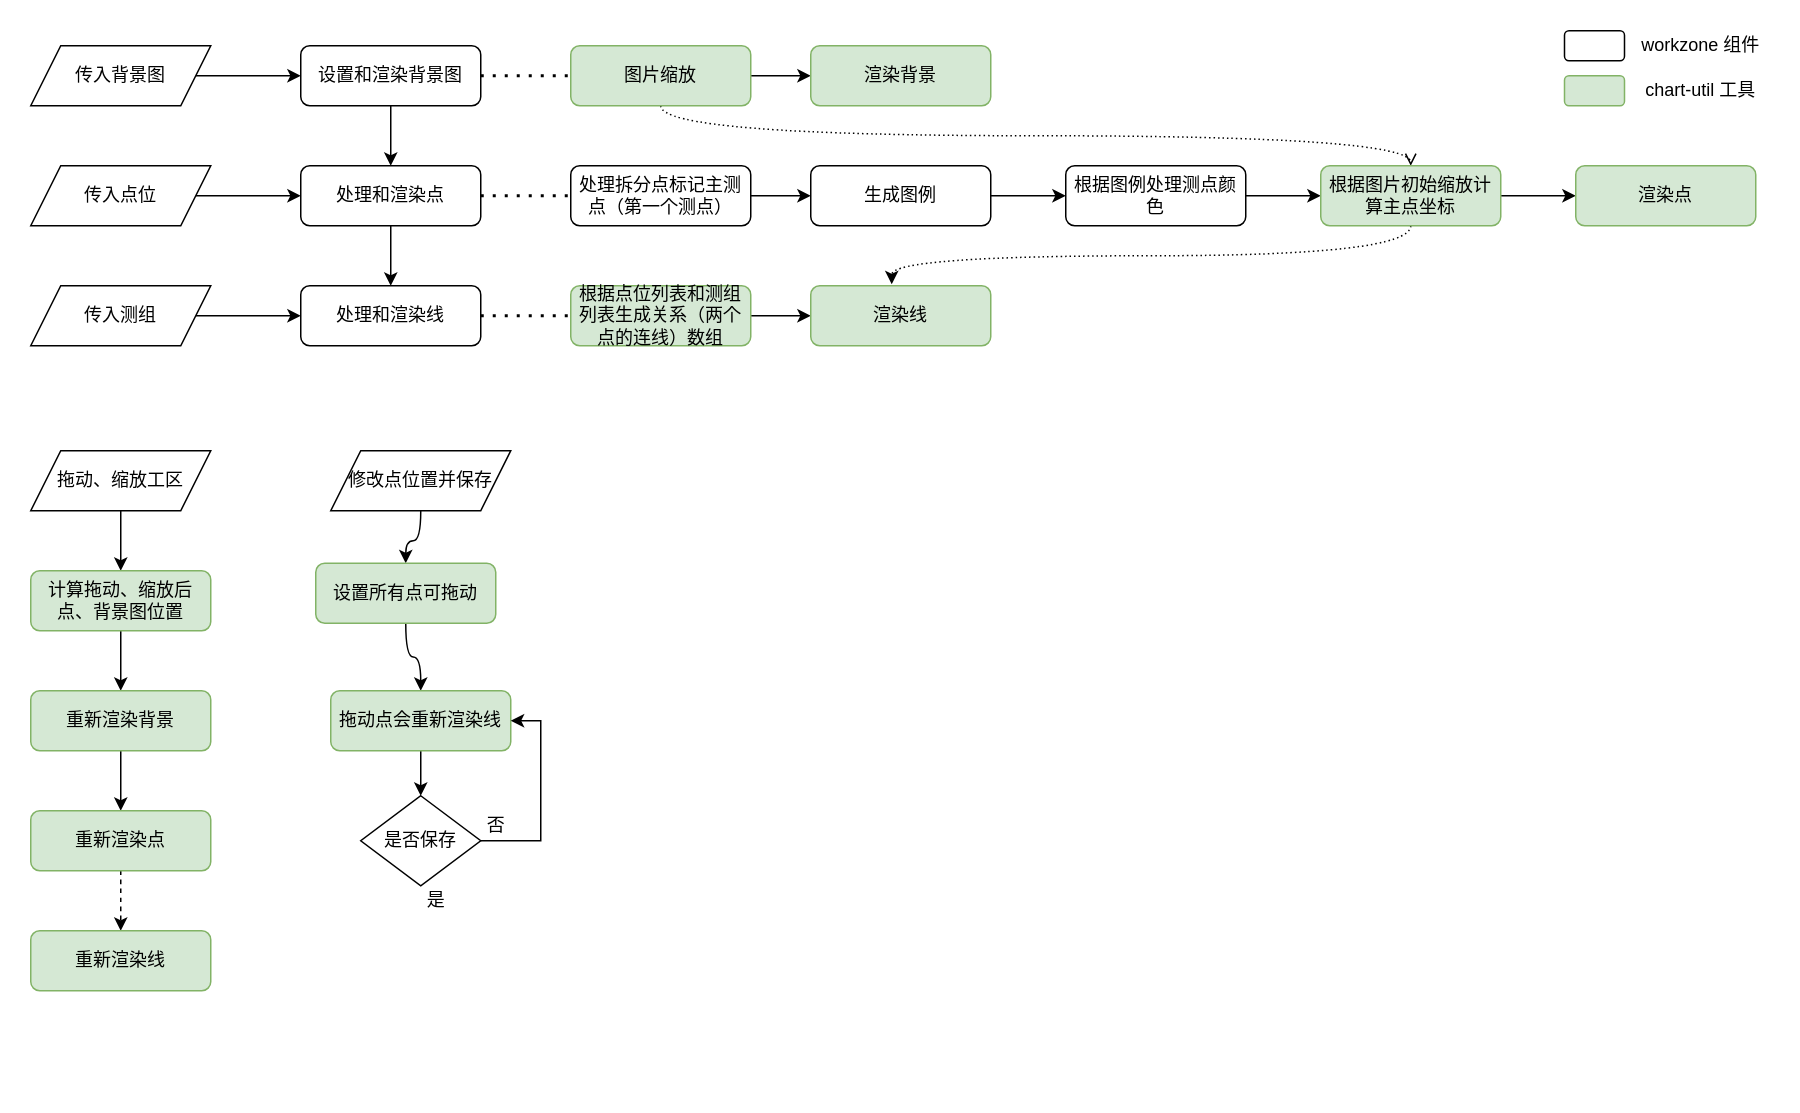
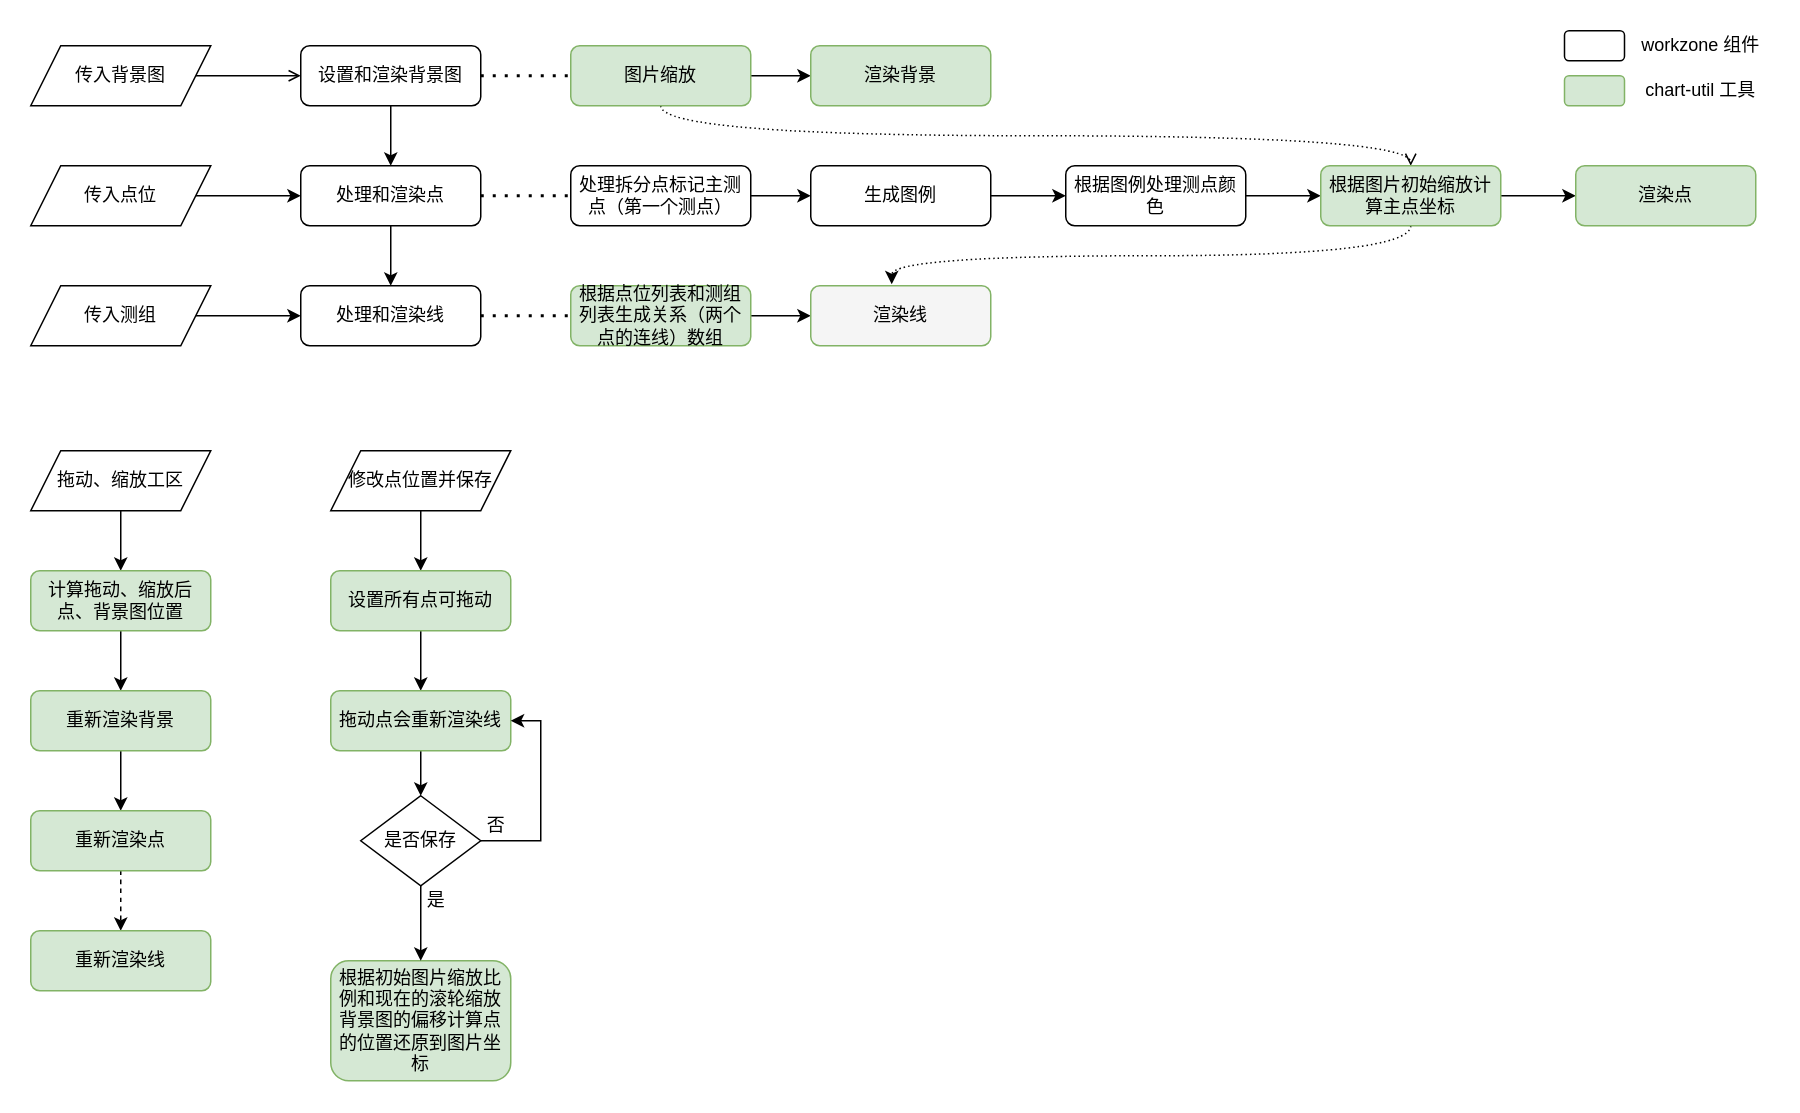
edge "传入背景图" -> "设置和渲染背景图": arrowhead classic -> open
node "渲染线": fillcolor #d5e8d4 -> #f5f5f5
node "设置所有点可拖动": moved (406, 593) -> (421, 601)
edge "是否保存" -> "根据初始图片缩放比例和现在的滚轮缩放背景图的偏移计算点的位置还原到图片坐标": added
node "根据初始图片缩放比例和现在的滚轮缩放背景图的偏移计算点的位置还原到图片坐标": added
